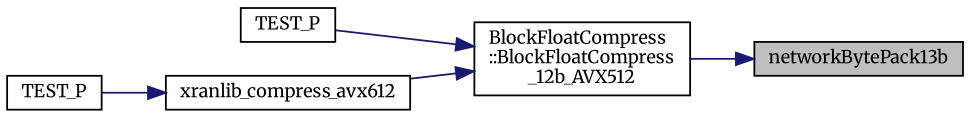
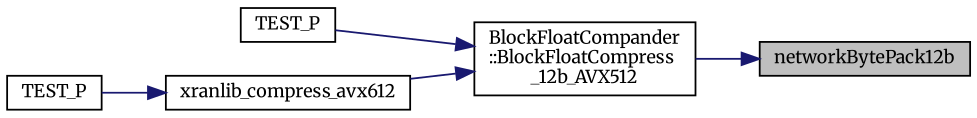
node "BlockFloatCompress ::BlockFloatCompress _12b_AVX512": label "BlockFloatCompress ::BlockFloatCompress _12b_AVX512" -> "BlockFloatCompander ::BlockFloatCompress _12b_AVX512"
node "networkBytePack13b": label "networkBytePack13b" -> "networkBytePack12b"
